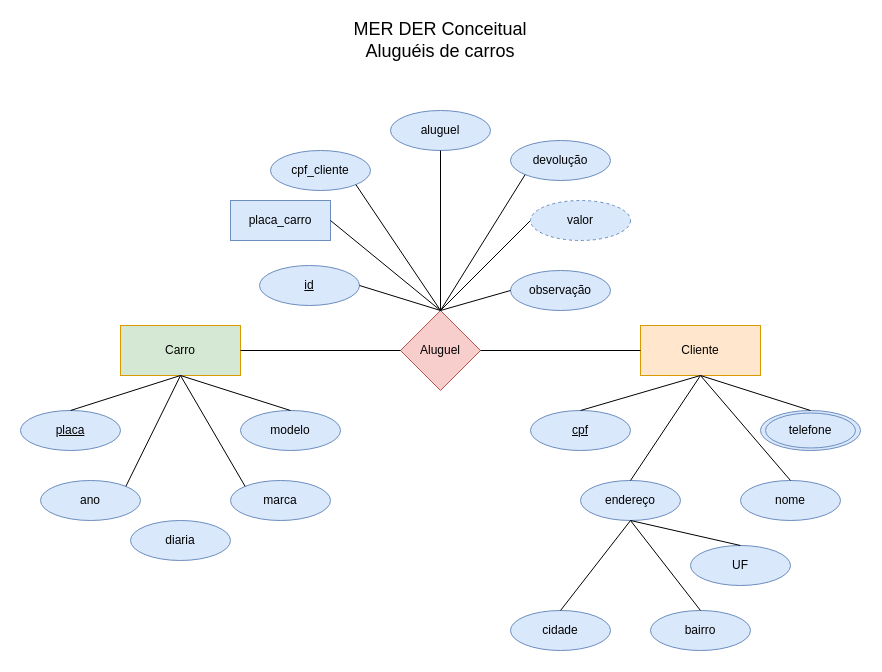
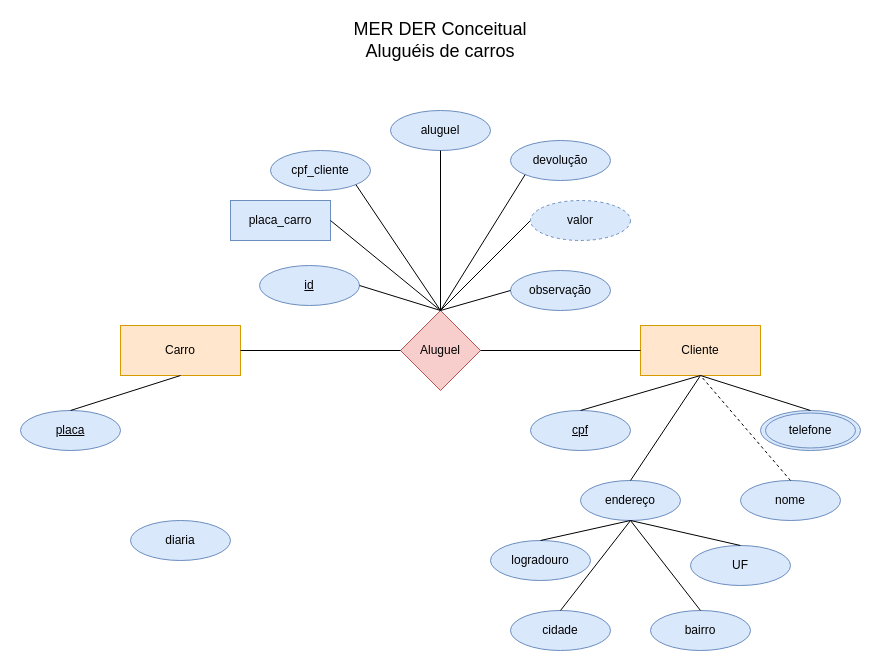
node "Carro": fillcolor #d5e8d4 -> #ffe6cc
edge "Carro" -- "modelo": removed
edge "Cliente" -- "nome": style solid -> dashed
node "modelo": removed
edge "Carro" -- "ano": removed
edge "Carro" -- "marca": removed
node "ano": removed
node "marca": removed
edge "endereço" -- "logradouro": added
node "logradouro": added
